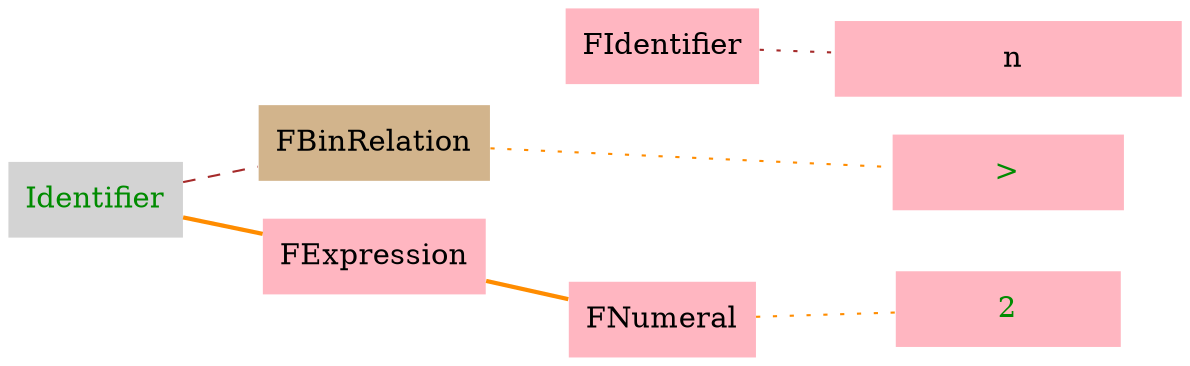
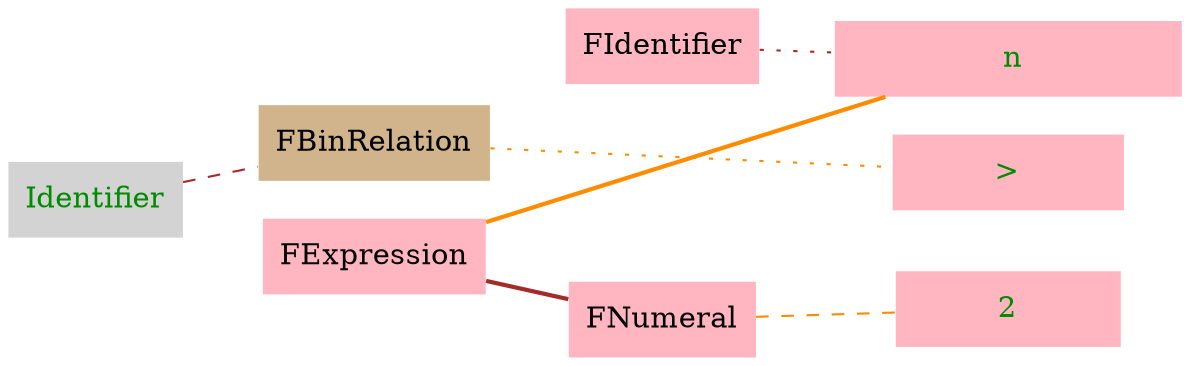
node "n": fontcolor black -> green4
edge "Identifier" -- "FExpression": now "n" -- "FExpression"
edge "FExpression" -- "FNumeral": color darkorange -> brown
edge "2" -- "FNumeral": style dotted -> dashed
